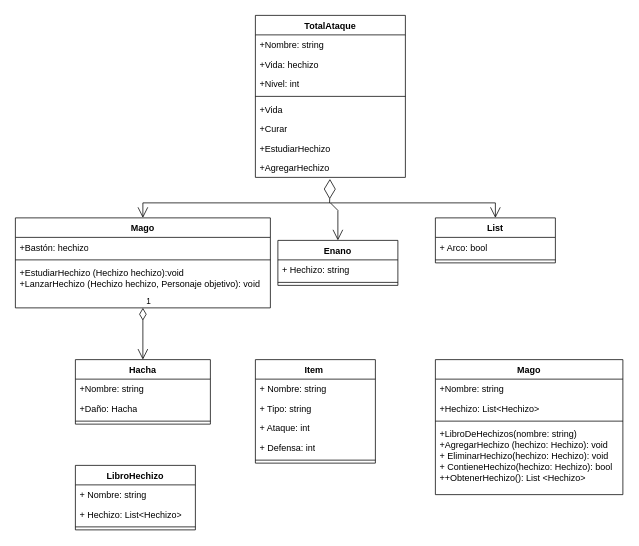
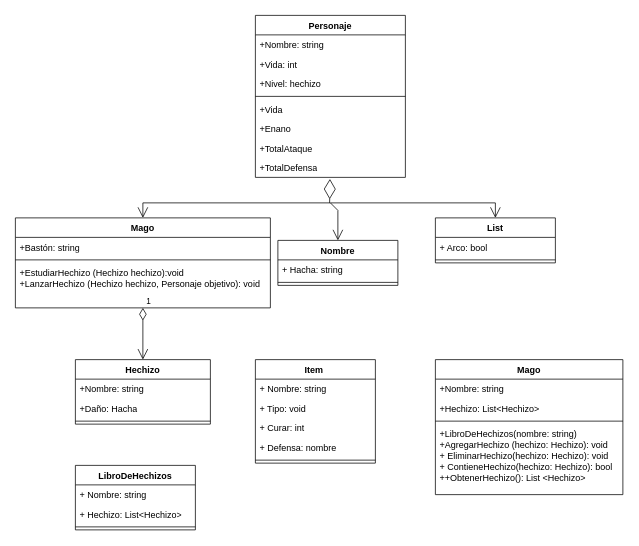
node "TotalAtaque": label "TotalAtaque" -> "Personaje"
node "+Vida: hechizo": label "+Vida: hechizo" -> "+Vida: int"
node "+Nivel: int": label "+Nivel: int" -> "+Nivel: hechizo"
node "+Curar": label "+Curar" -> "+Enano"
node "+EstudiarHechizo": label "+EstudiarHechizo" -> "+TotalAtaque"
node "+AgregarHechizo": label "+AgregarHechizo" -> "+TotalDefensa"
node "+Bastón: hechizo": label "+Bastón: hechizo" -> "+Bastón: string"
node "Enano": label "Enano" -> "Nombre"
node "+ Hechizo: string": label "+ Hechizo: string" -> "+ Hacha: string"
node "Hacha": label "Hacha" -> "Hechizo"
node "+ Tipo: string": label "+ Tipo: string" -> "+ Tipo: void"
node "+ Ataque: int": label "+ Ataque: int" -> "+ Curar: int"
node "+ Defensa: int": label "+ Defensa: int" -> "+ Defensa: nombre"
node "LibroHechizo": label "LibroHechizo" -> "LibroDeHechizos"
